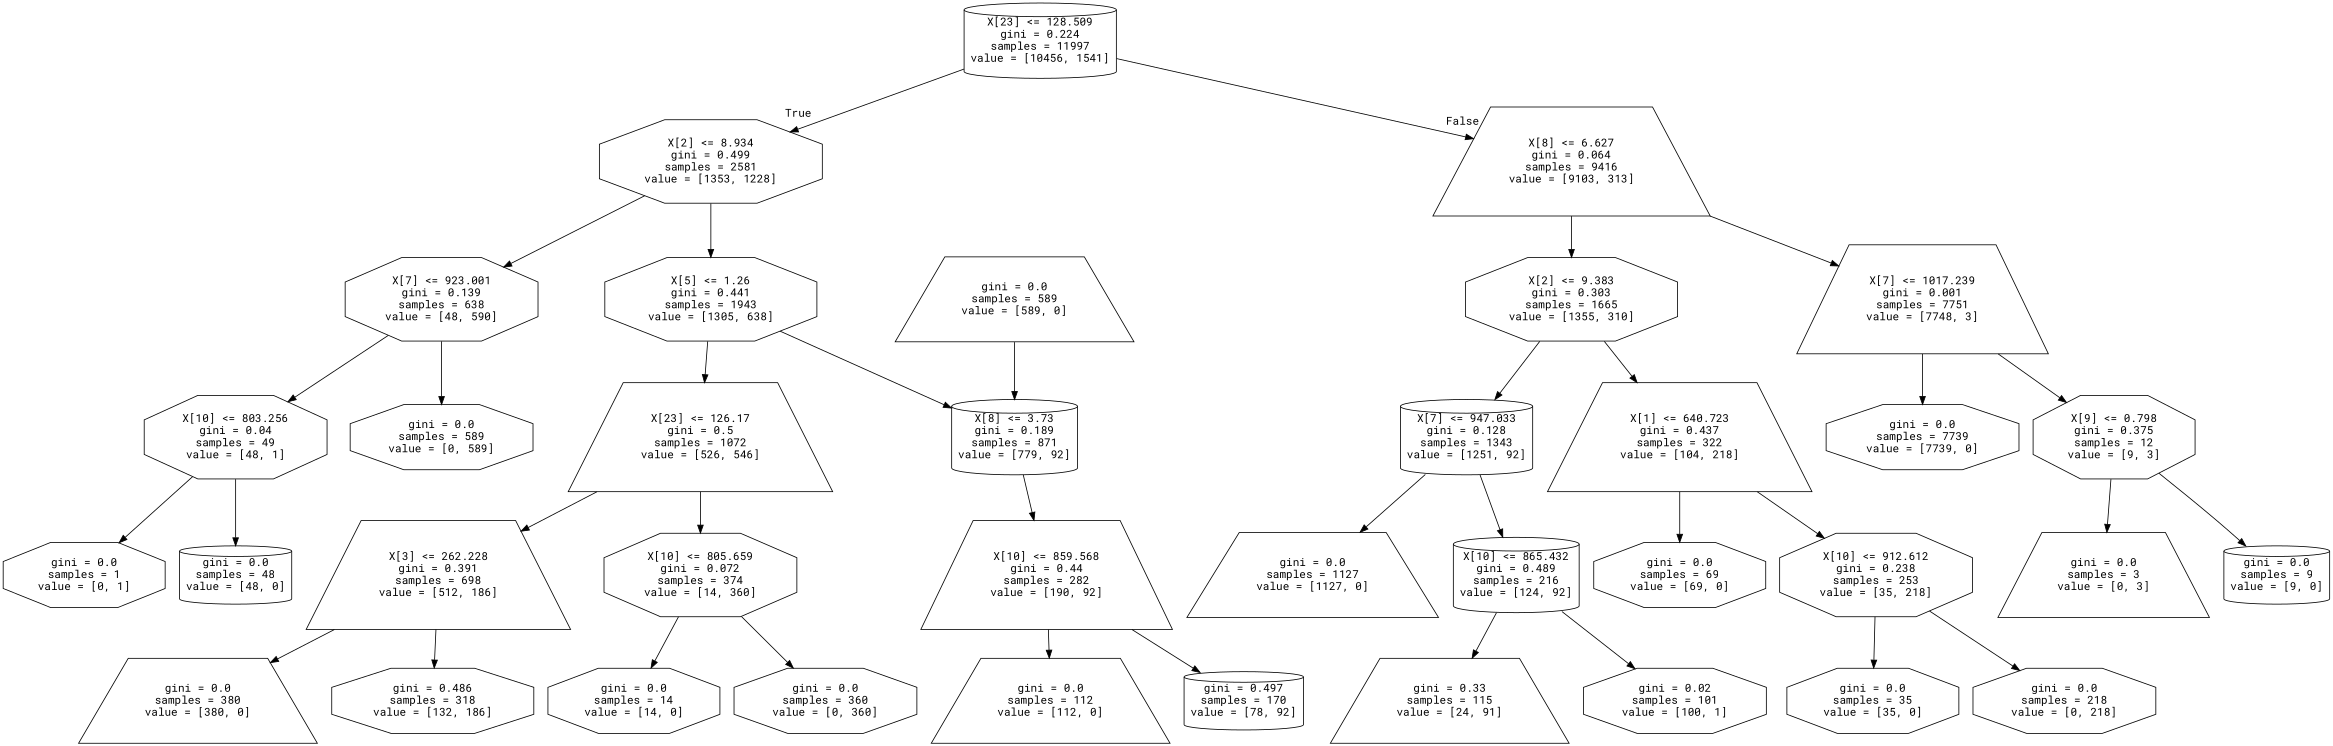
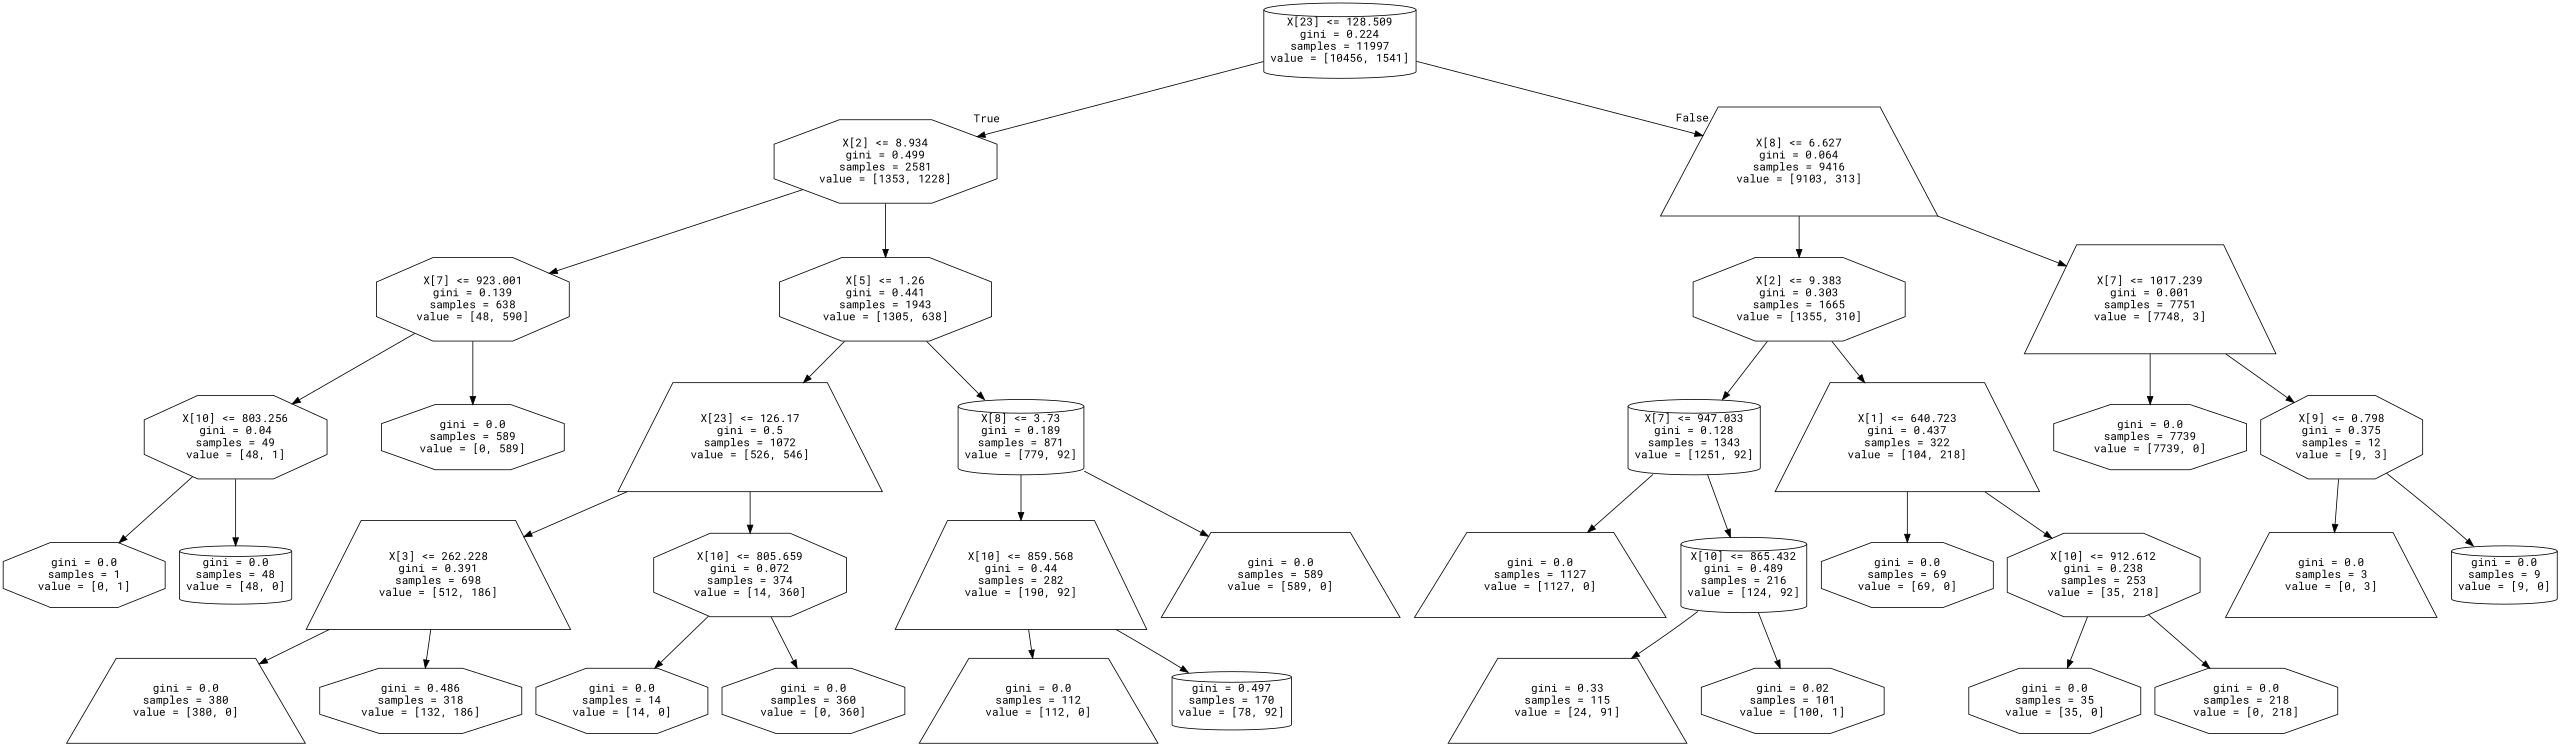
edge "gini = 0.0 samples = 589 value = [589, 0]" -> "X[8] <= 3.73 gini = 0.189 samples = 871 value = [779, 92]": reversed
